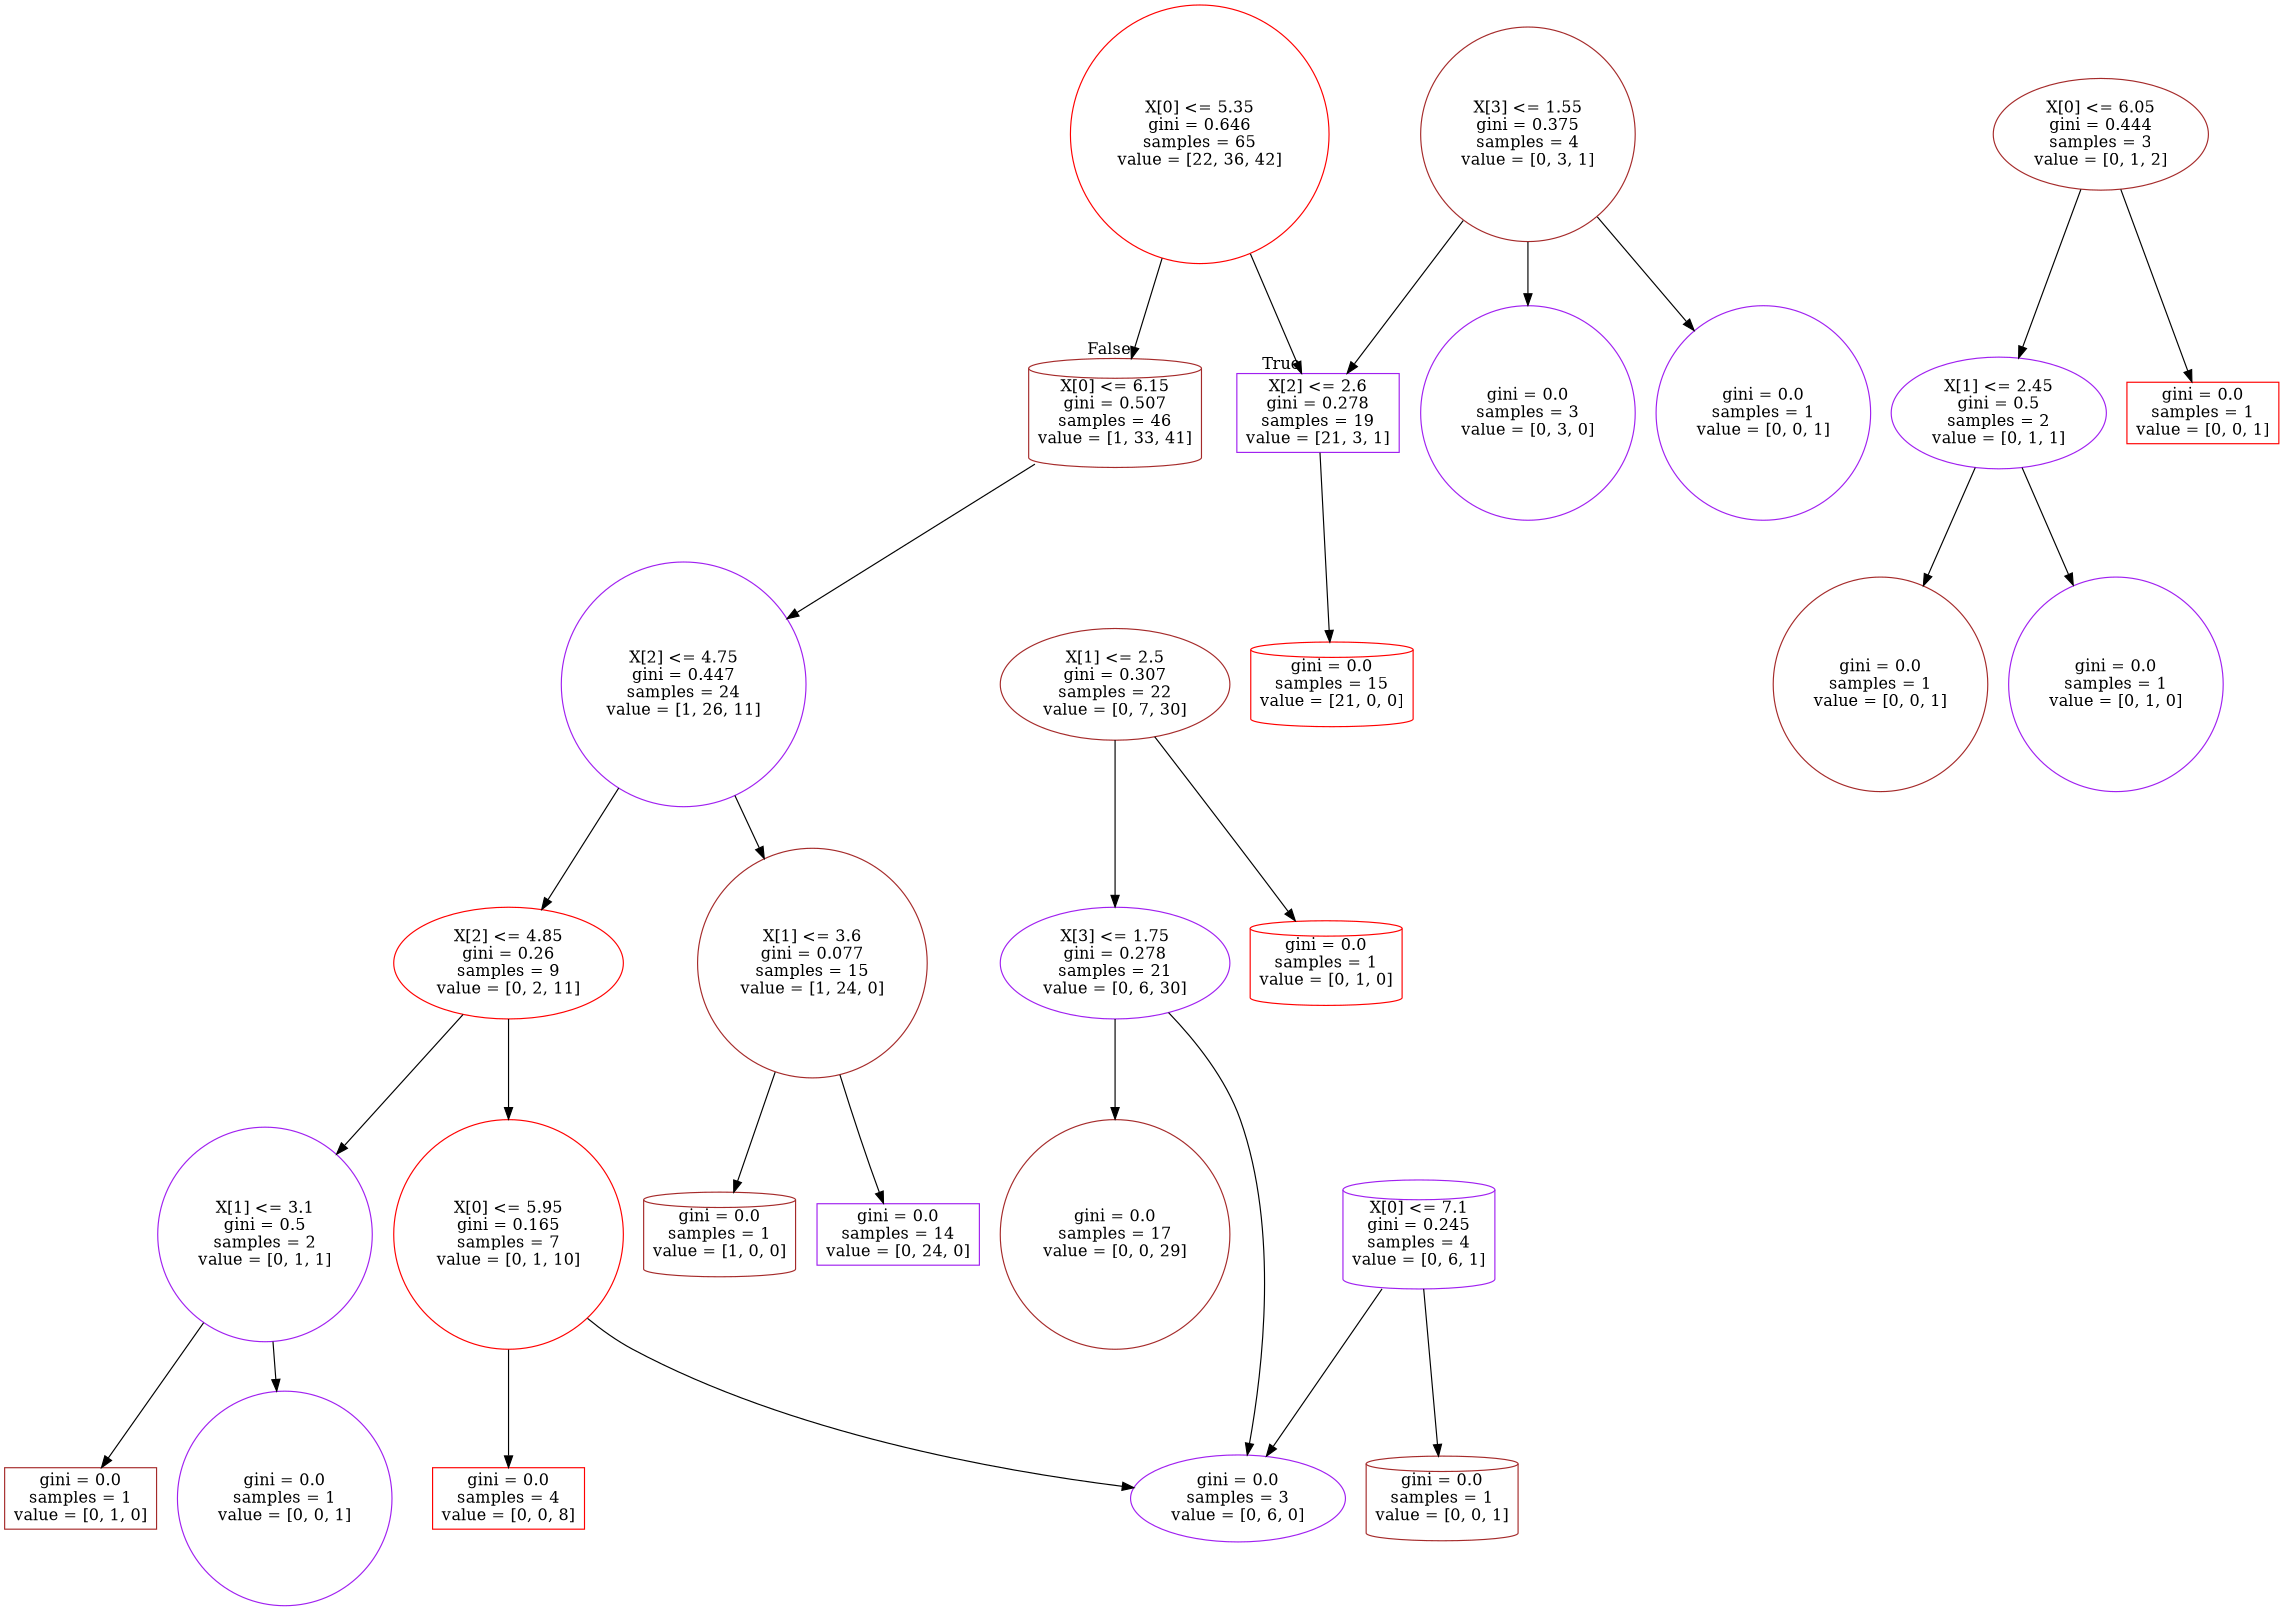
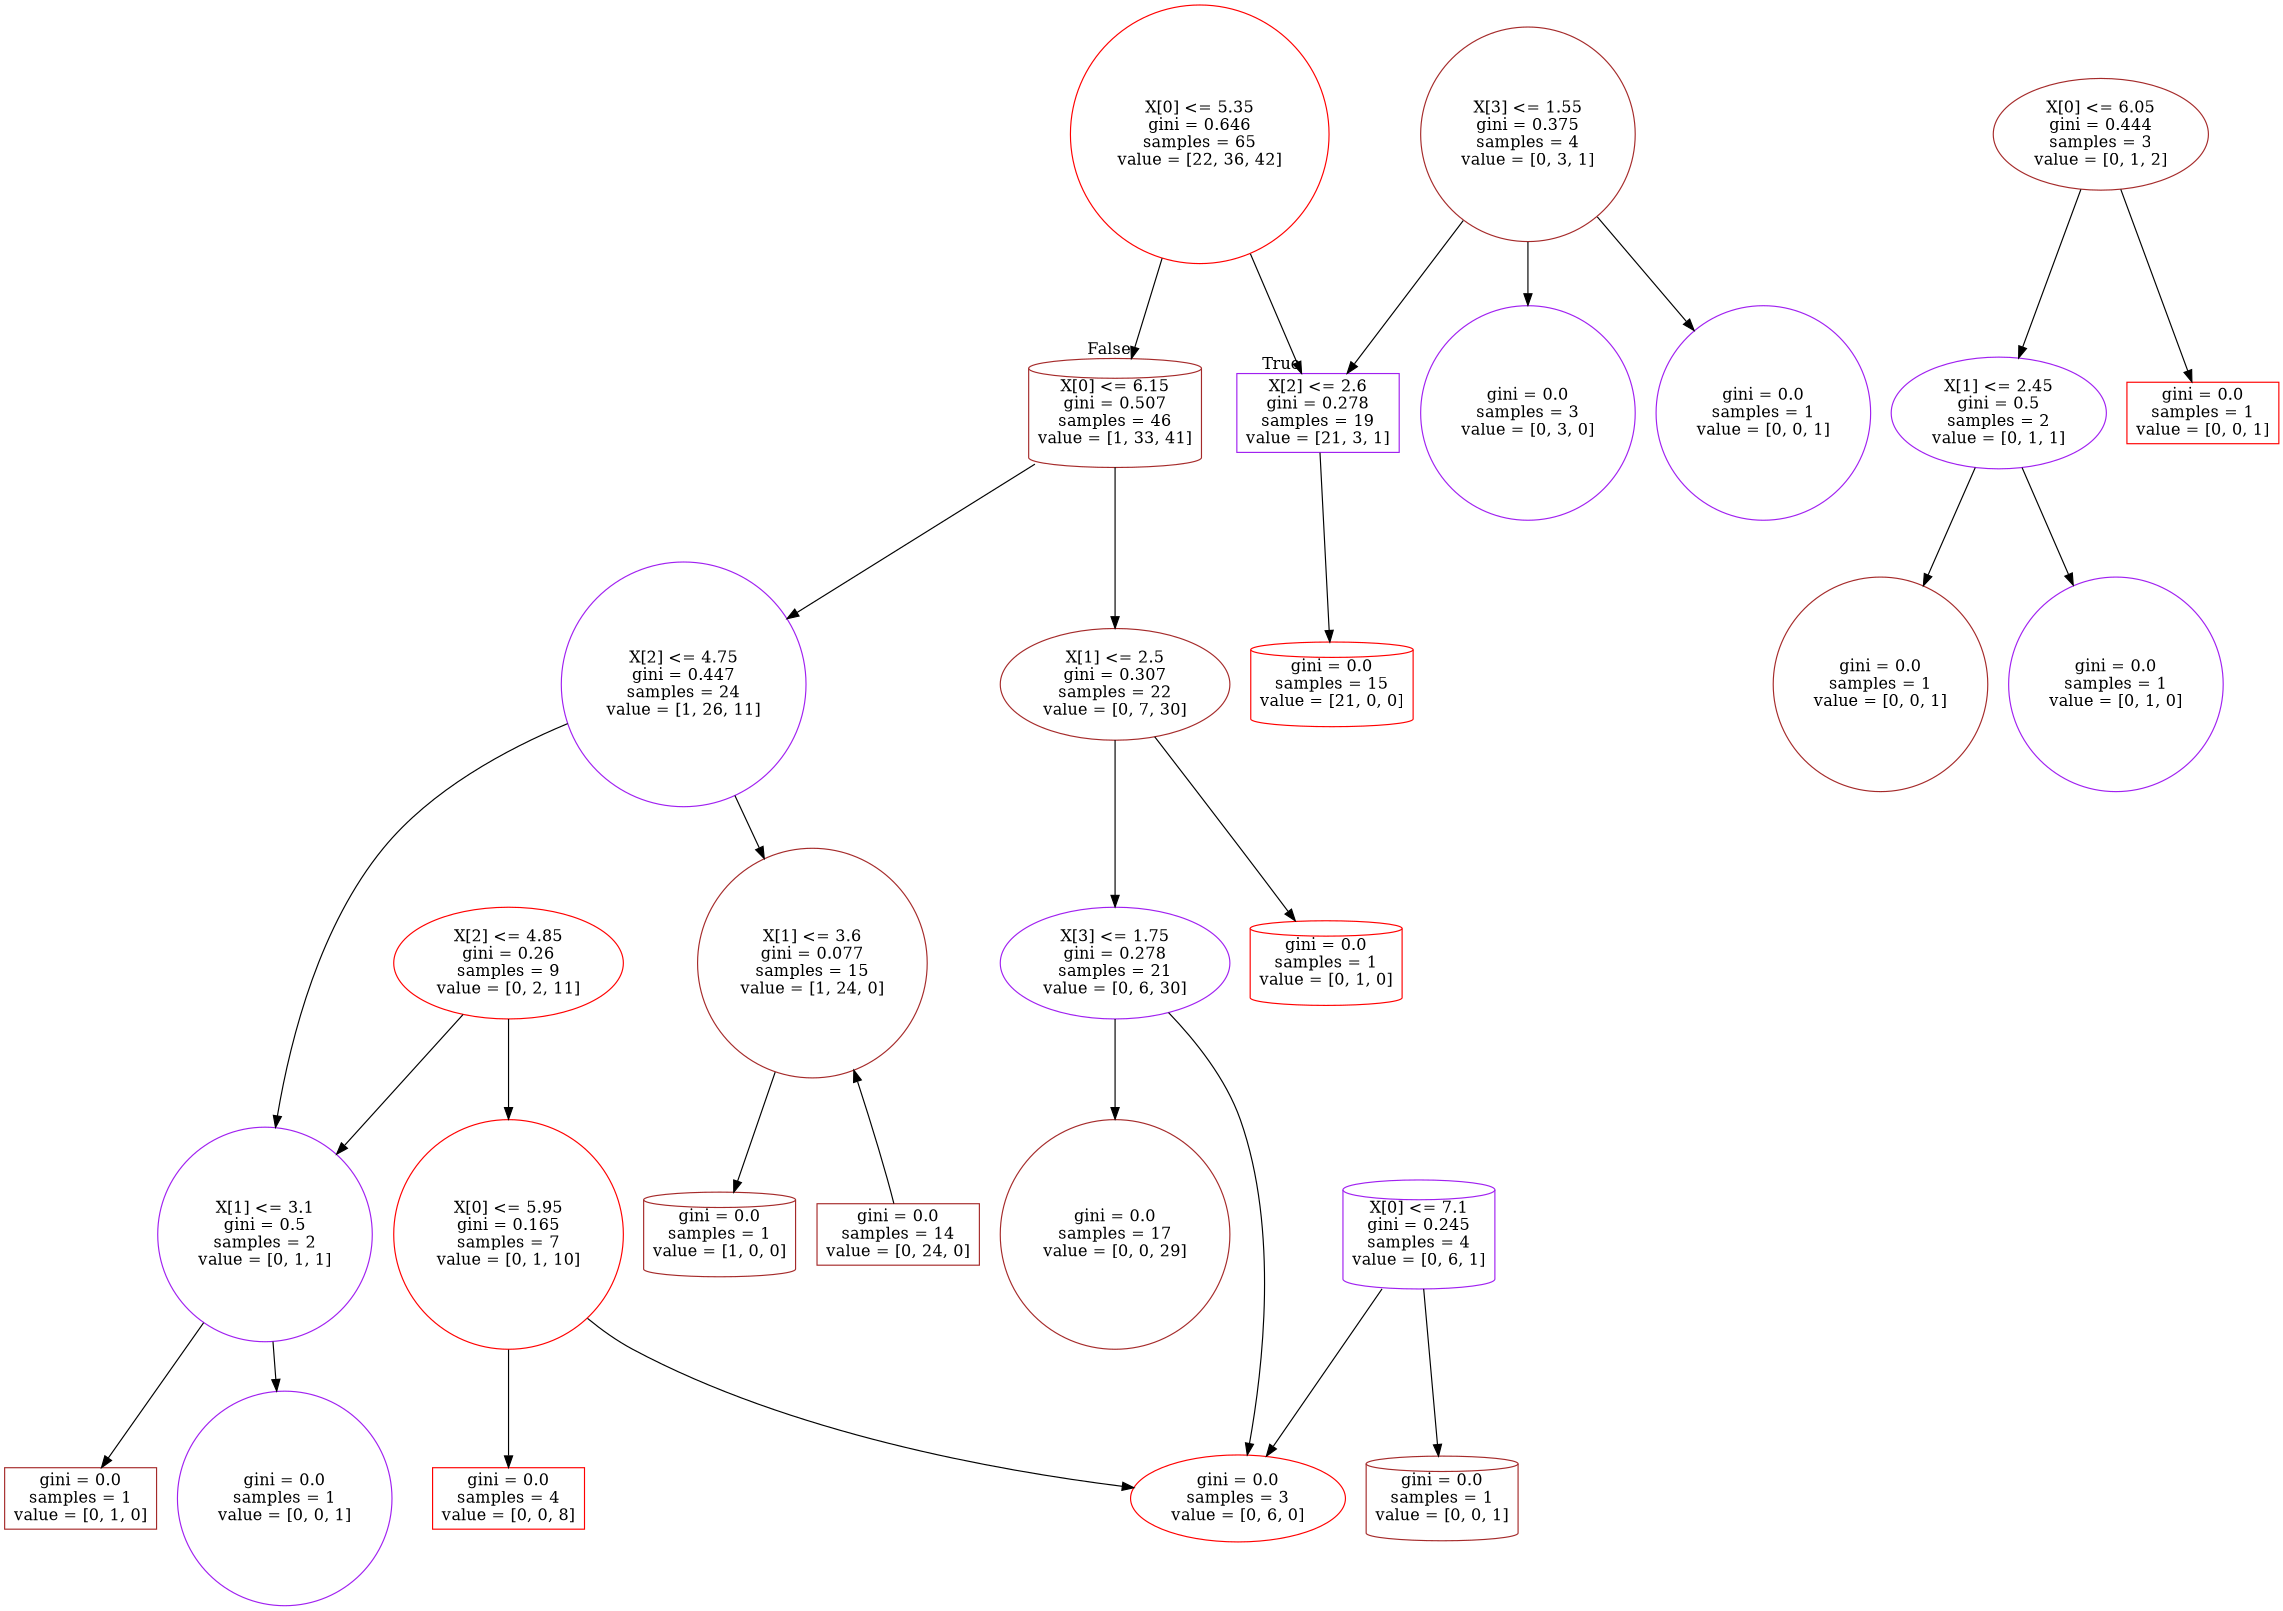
edge "X[0] <= 6.15 gini = 0.507 samples = 46 value = [1, 33, 41]" -> "X[1] <= 2.5 gini = 0.307 samples = 22 value = [0, 7, 30]": added
edge "X[2] <= 4.75 gini = 0.447 samples = 24 value = [1, 26, 11]" -> "X[2] <= 4.85 gini = 0.26 samples = 9 value = [0, 2, 11]": now "X[2] <= 4.75 gini = 0.447 samples = 24 value = [1, 26, 11]" -> "X[1] <= 3.1 gini = 0.5 samples = 2 value = [0, 1, 1]"
edge "X[1] <= 3.6 gini = 0.077 samples = 15 value = [1, 24, 0]" -> "gini = 0.0 samples = 14 value = [0, 24, 0]": reversed
node "gini = 0.0 samples = 14 value = [0, 24, 0]": color purple -> brown
node "gini = 0.0 samples = 3 value = [0, 6, 0]": color purple -> red
